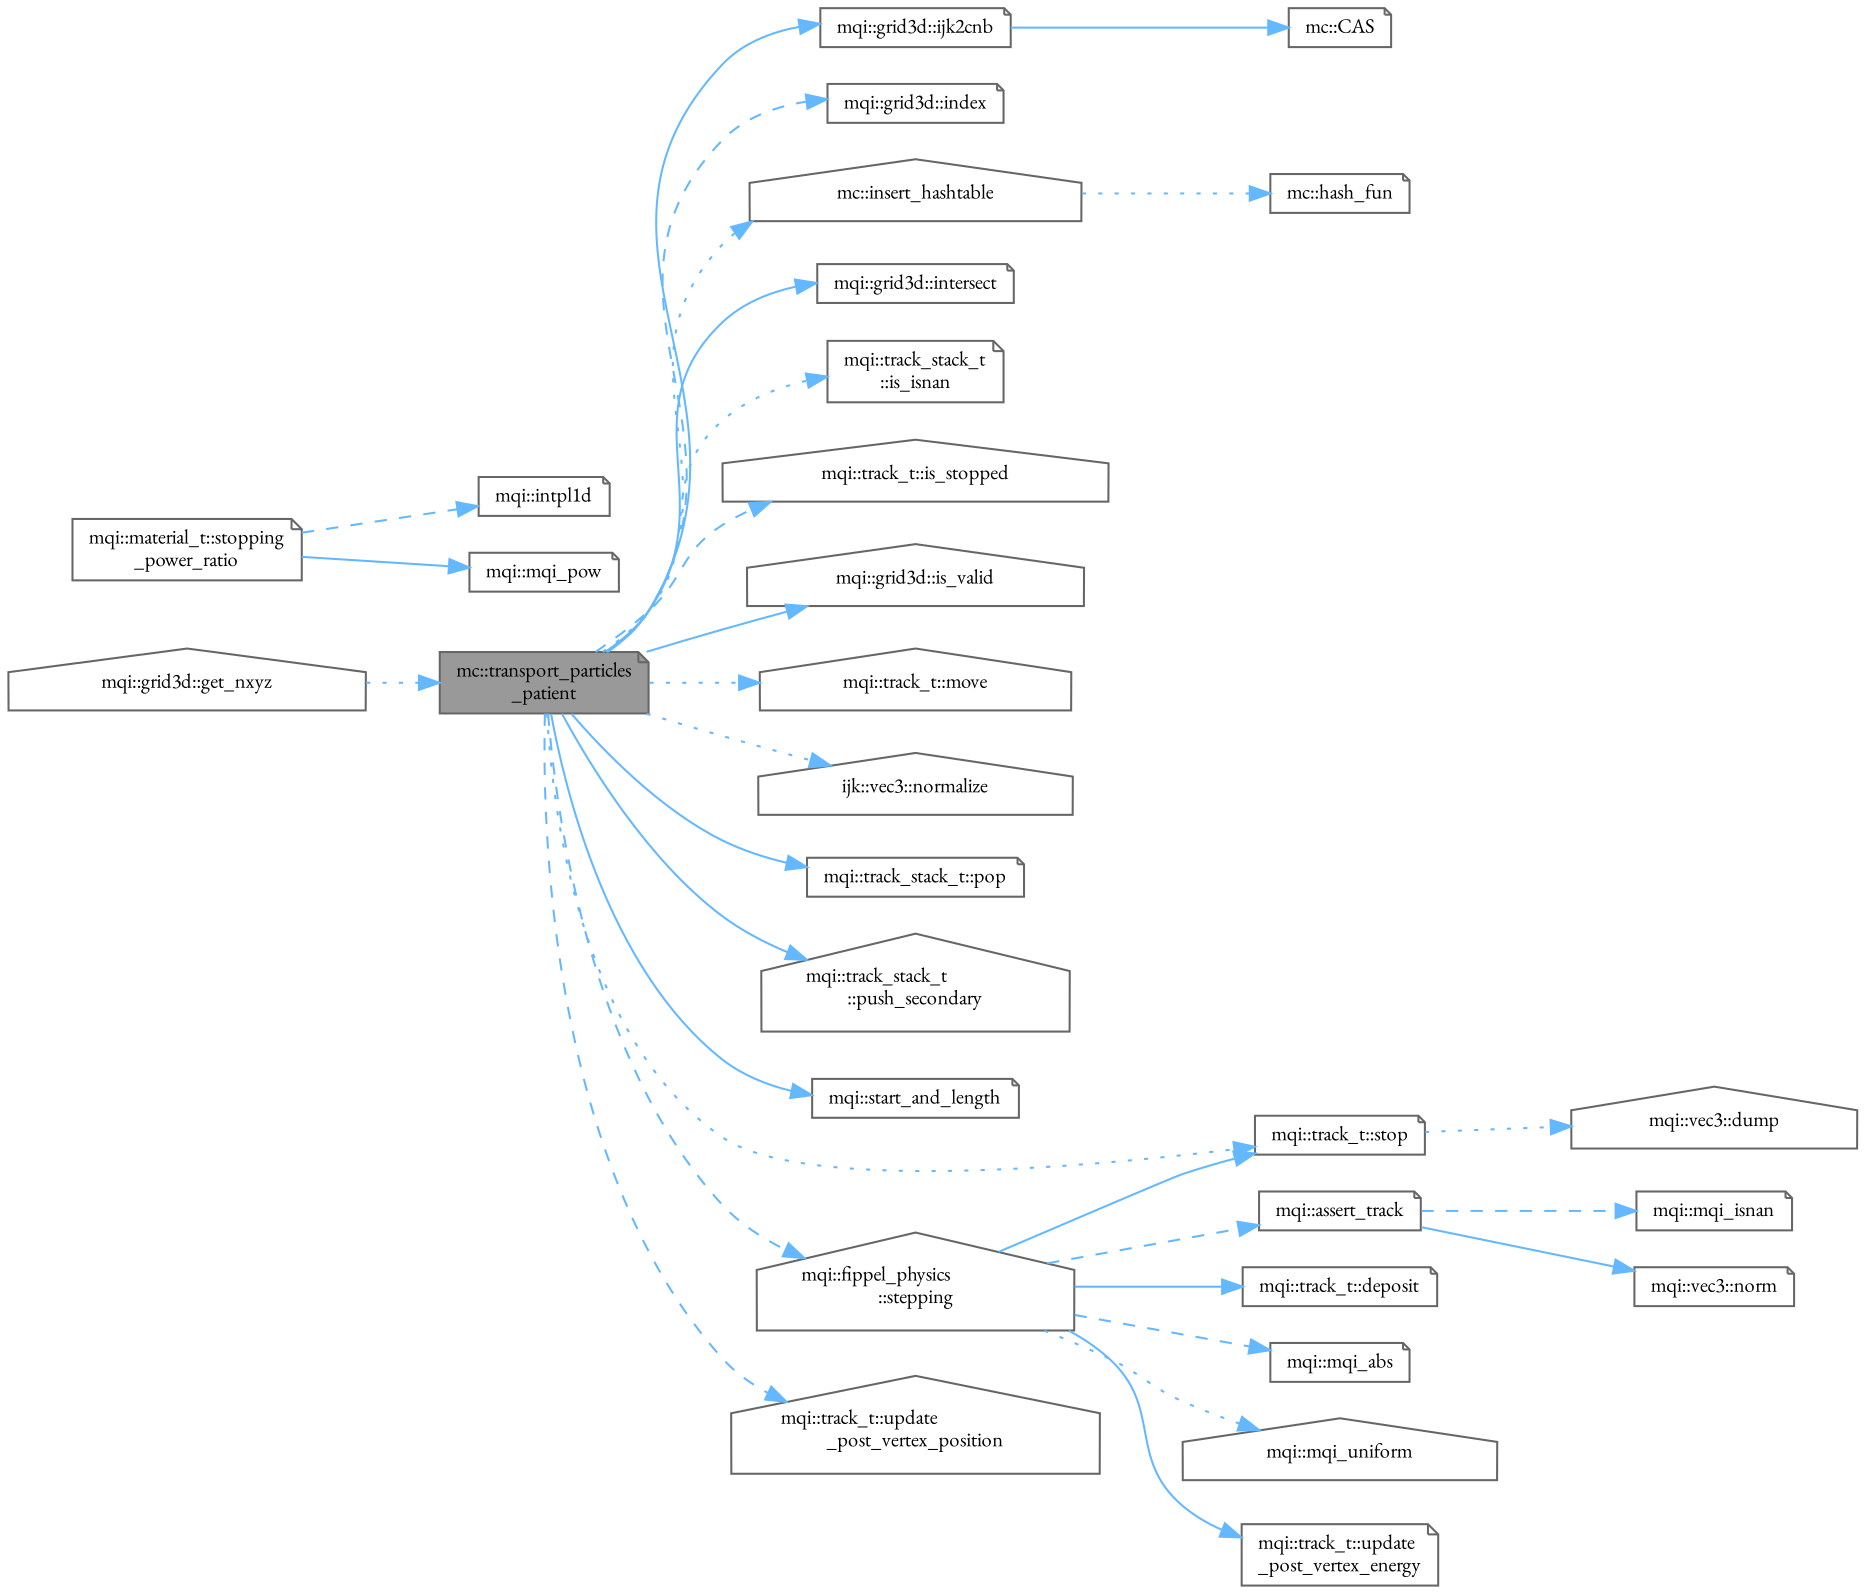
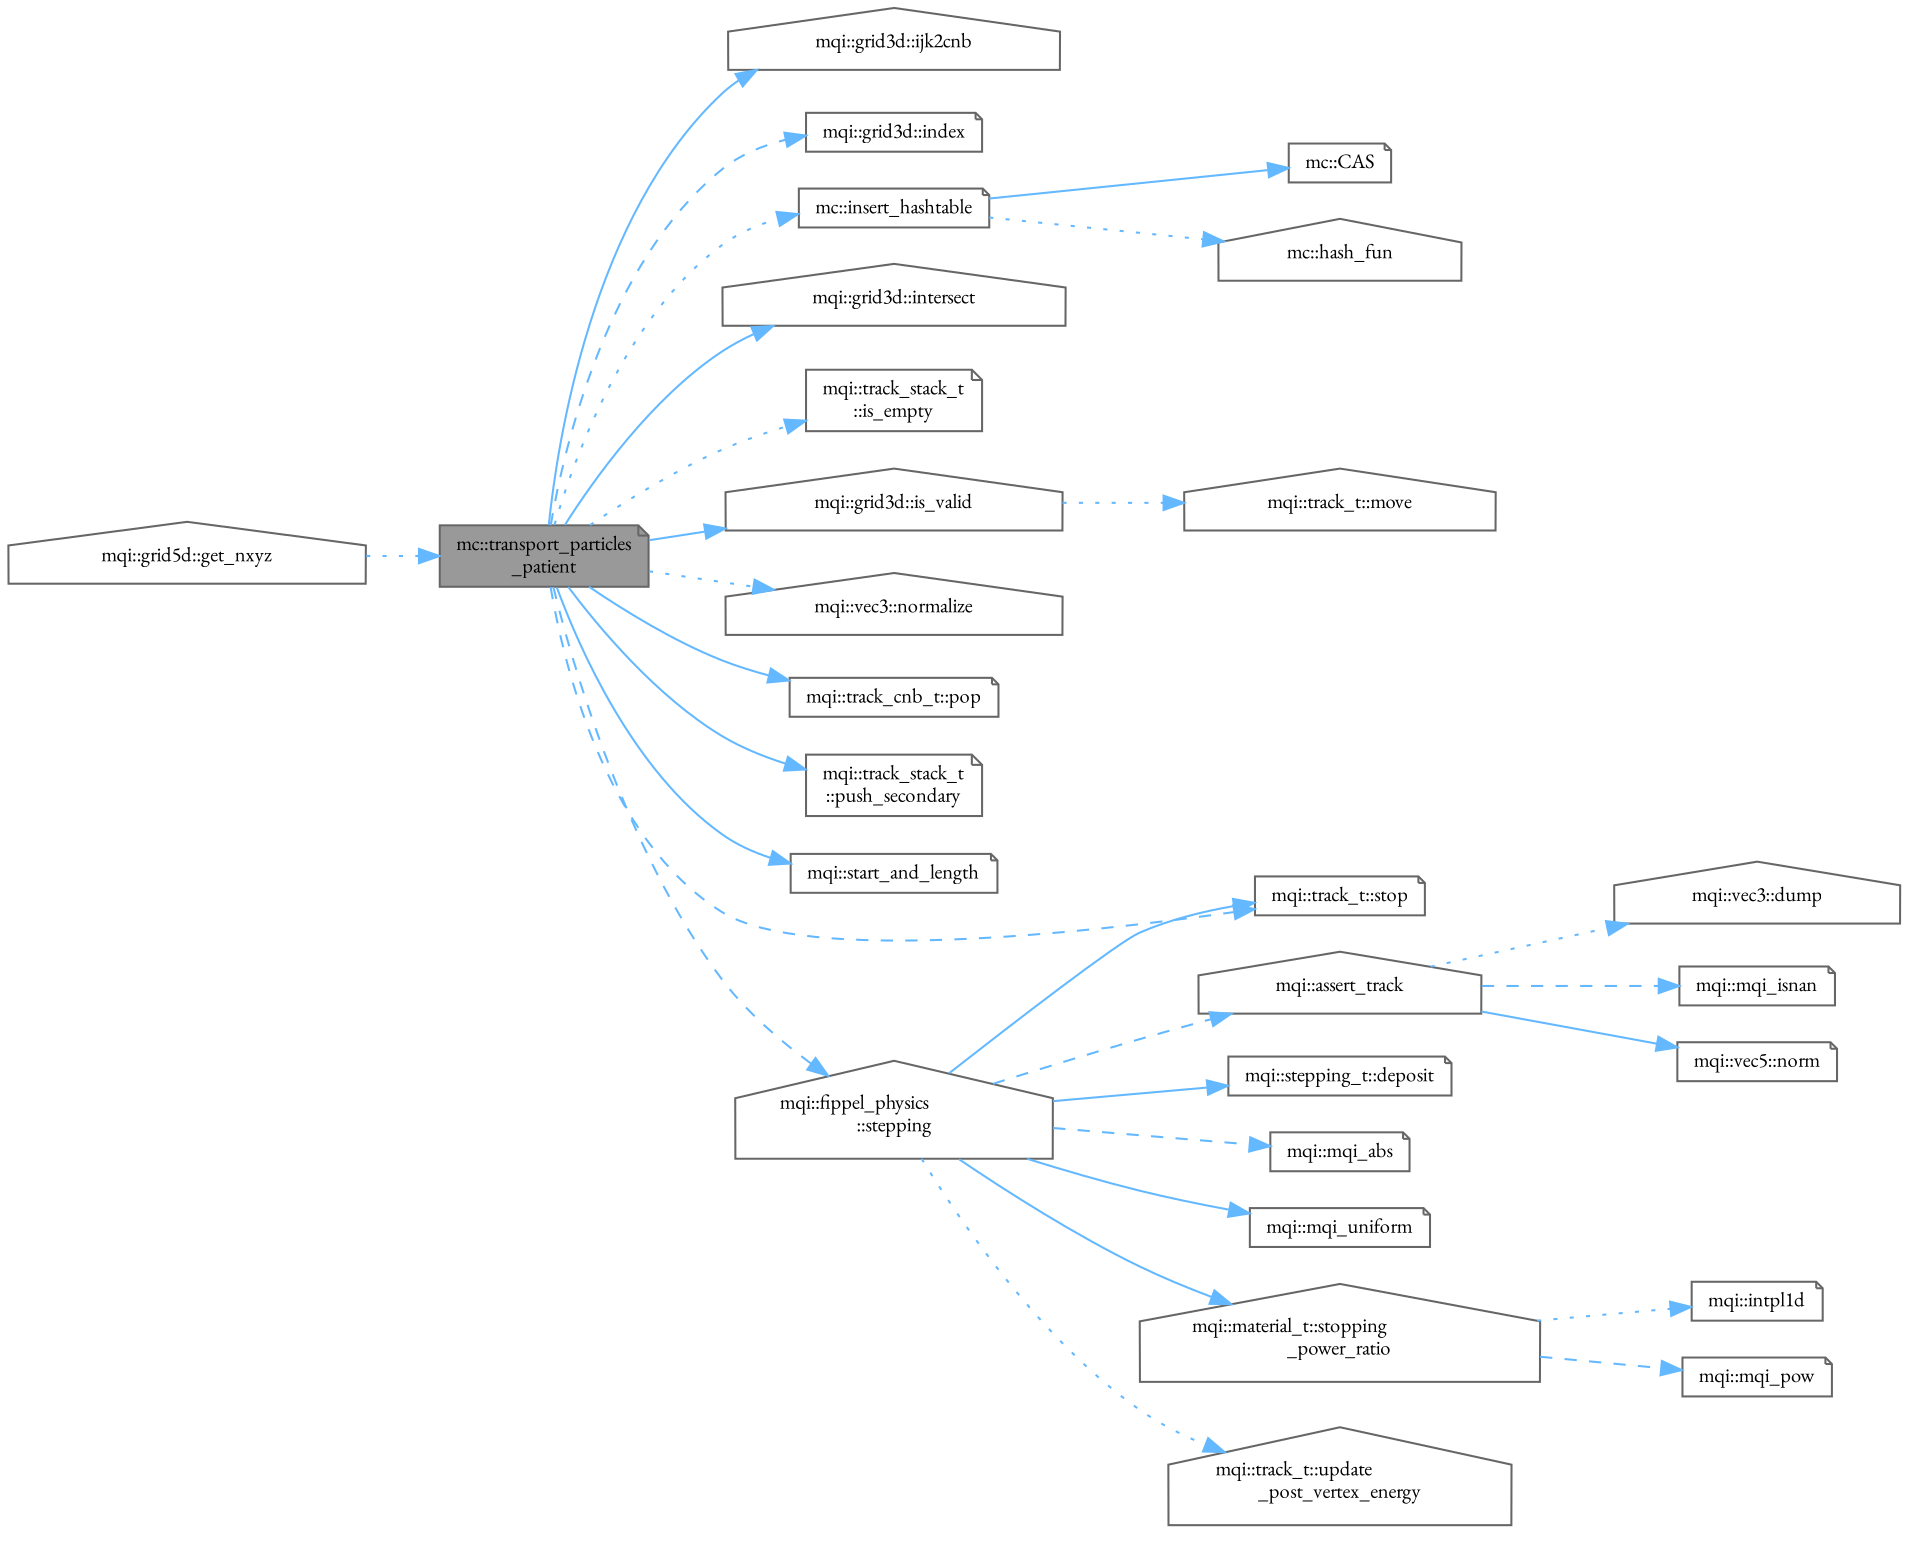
node "mqi::grid3d::ijk2cnb": shape note -> house
edge "mqi::grid3d::ijk2cnb" -> "mc::CAS": now "mc::insert_hashtable" -> "mc::CAS"
node "mc::insert_hashtable": shape house -> note
node "mc::hash_fun": shape note -> house
node "mqi::grid3d::intersect": shape note -> house
node "mqi::track_stack_t ::is_isnan": label "mqi::track_stack_t ::is_isnan" -> "mqi::track_stack_t ::is_empty"
node "mqi::track_t::is_stopped": removed
edge "mqi::material_t::stopping _power_ratio" -> "mqi::intpl1d": style dashed -> dotted
node "mqi::material_t::stopping _power_ratio": shape note -> house
edge "mqi::material_t::stopping _power_ratio" -> "mqi::mqi_pow": style solid -> dashed
node "mqi::grid3d::get_nxyz": label "mqi::grid3d::get_nxyz" -> "mqi::grid5d::get_nxyz"
edge "mc::transport_particles _patient" -> "mqi::track_t::move": now "mqi::grid3d::is_valid" -> "mqi::track_t::move"
node "ijk::vec3::normalize": label "ijk::vec3::normalize" -> "mqi::vec3::normalize"
node "mqi::track_stack_t::pop": label "mqi::track_stack_t::pop" -> "mqi::track_cnb_t::pop"
node "mqi::track_stack_t ::push_secondary": shape house -> note
edge "mqi::track_t::stop" -> "mqi::vec3::dump": now "mqi::assert_track" -> "mqi::vec3::dump"
edge "mc::transport_particles _patient" -> "mqi::track_t::stop": style dotted -> dashed
node "mqi::assert_track": shape note -> house
edge "mqi::fippel_physics ::stepping" -> "mqi::material_t::stopping _power_ratio": added
node "mqi::track_t::deposit": label "mqi::track_t::deposit" -> "mqi::stepping_t::deposit"
node "mqi::vec3::norm": label "mqi::vec3::norm" -> "mqi::vec5::norm"
edge "mqi::fippel_physics ::stepping" -> "mqi::mqi_uniform": style dotted -> solid
node "mqi::track_t::update _post_vertex_position": removed
edge "mqi::fippel_physics ::stepping" -> "mqi::track_t::update _post_vertex_energy": style solid -> dotted
node "mqi::mqi_uniform": shape house -> note
node "mqi::track_t::update _post_vertex_energy": shape note -> house
